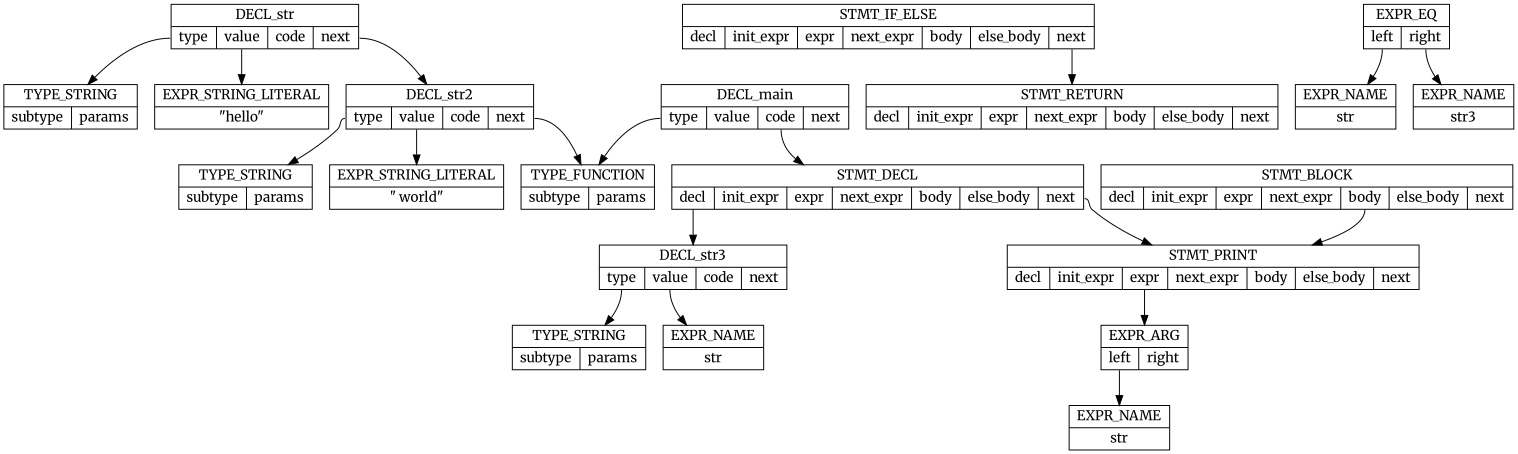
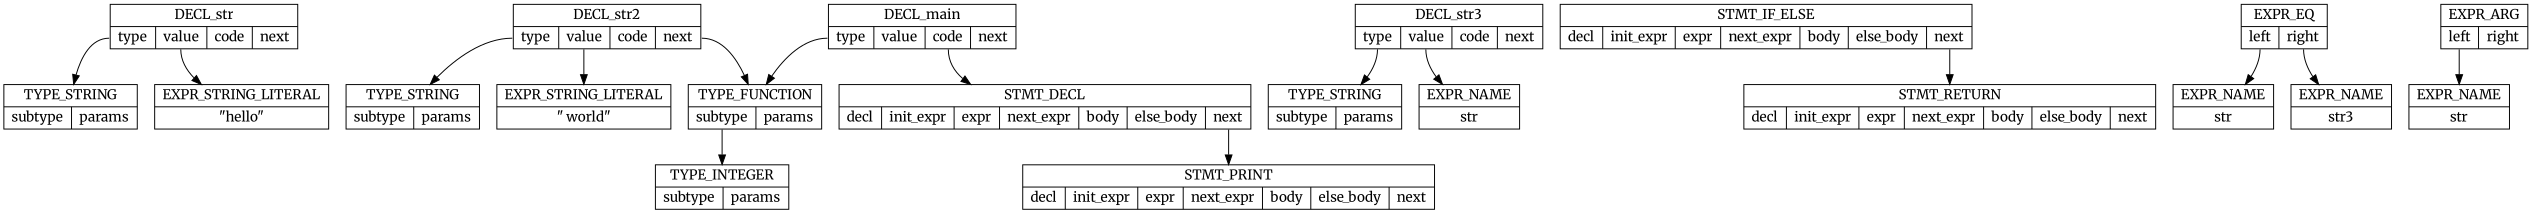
edge "DECL_str" -> "DECL_str2": removed
node "TYPE_INTEGER": added
node "STMT_BLOCK": removed
edge "STMT_DECL" -> "DECL_str3": removed
edge "STMT_PRINT" -> "EXPR_ARG": removed
